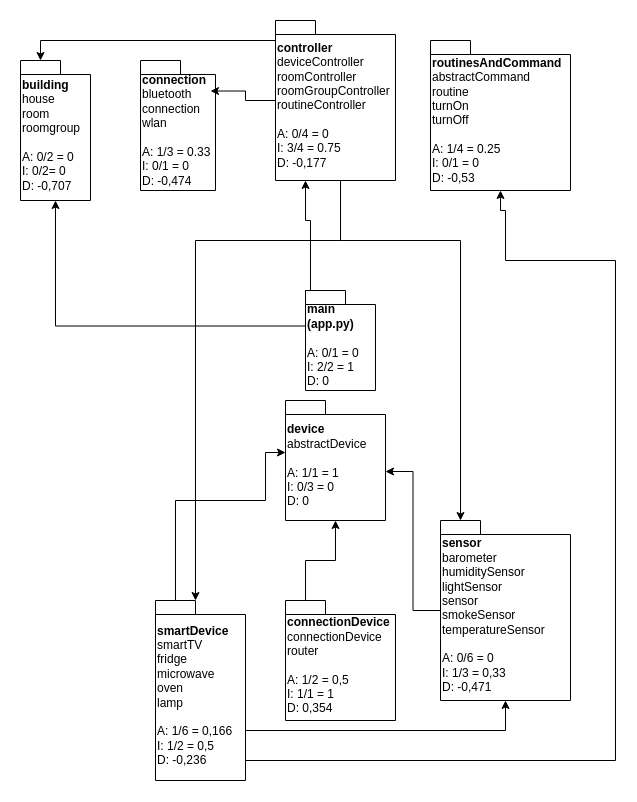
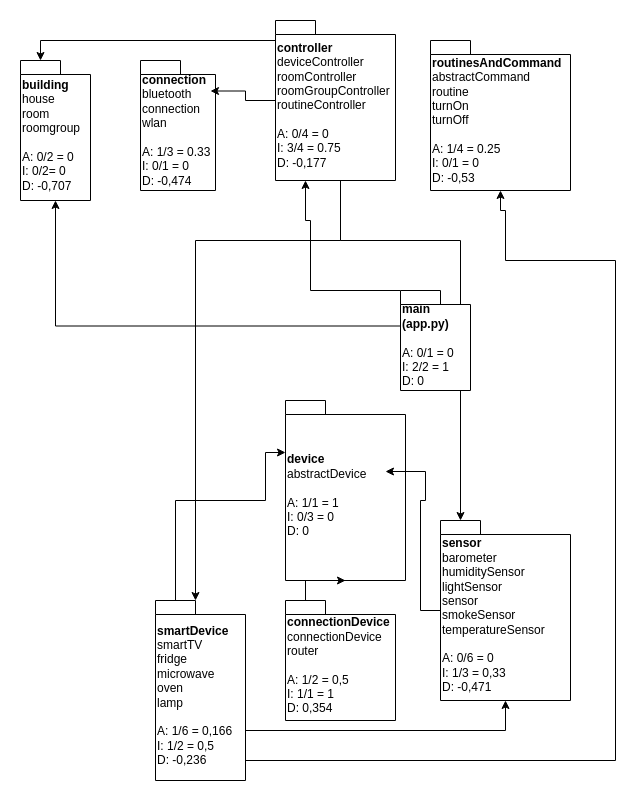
node "main (app.py) A: 0/1 = 0 I: 2/2 = 1 D: 0": moved (341, 341) -> (436, 341)
node "device abstractDevice A: 1/1 = 1 I: 0/3 = 0 D: 0": size 100x120 -> 120x180
